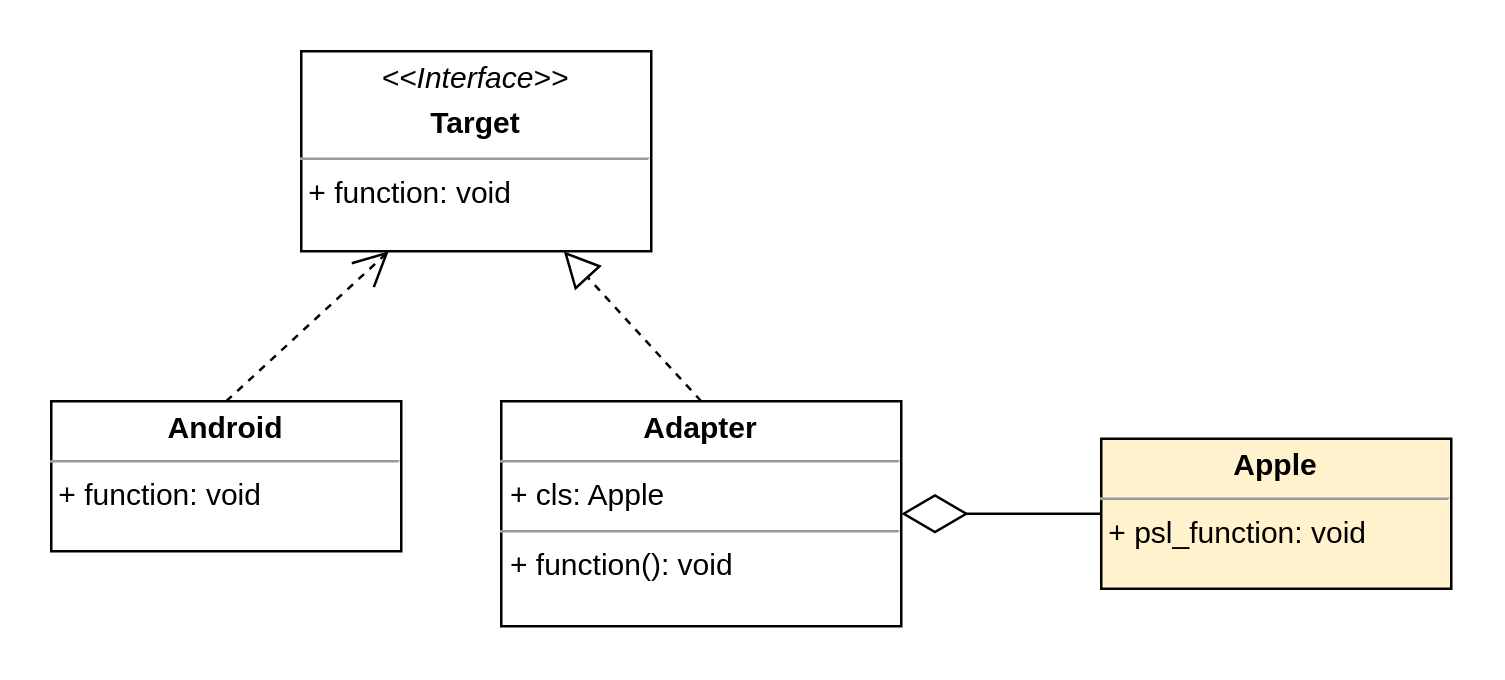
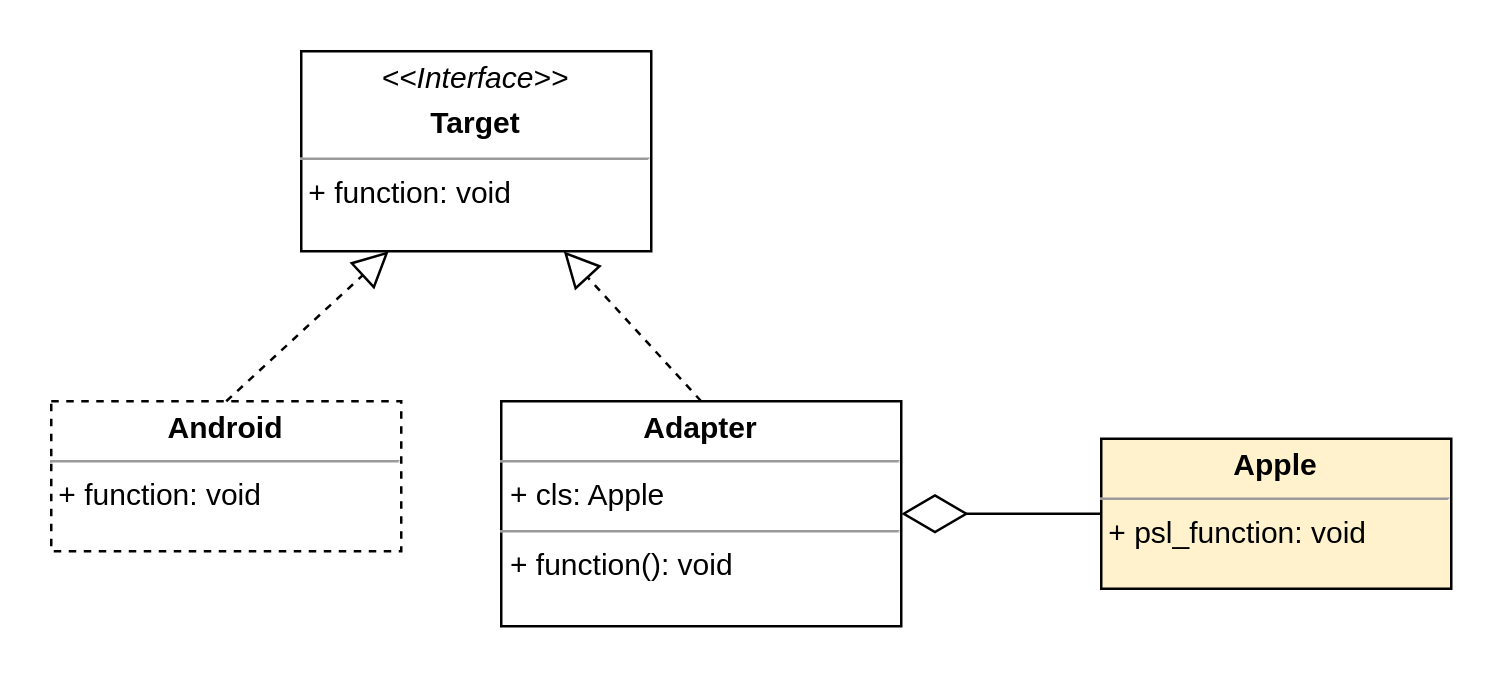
edge "Android + function: void" -> "<<Interface>> Target + function: void": arrowhead open -> block
node "Android + function: void": style solid -> dashed
